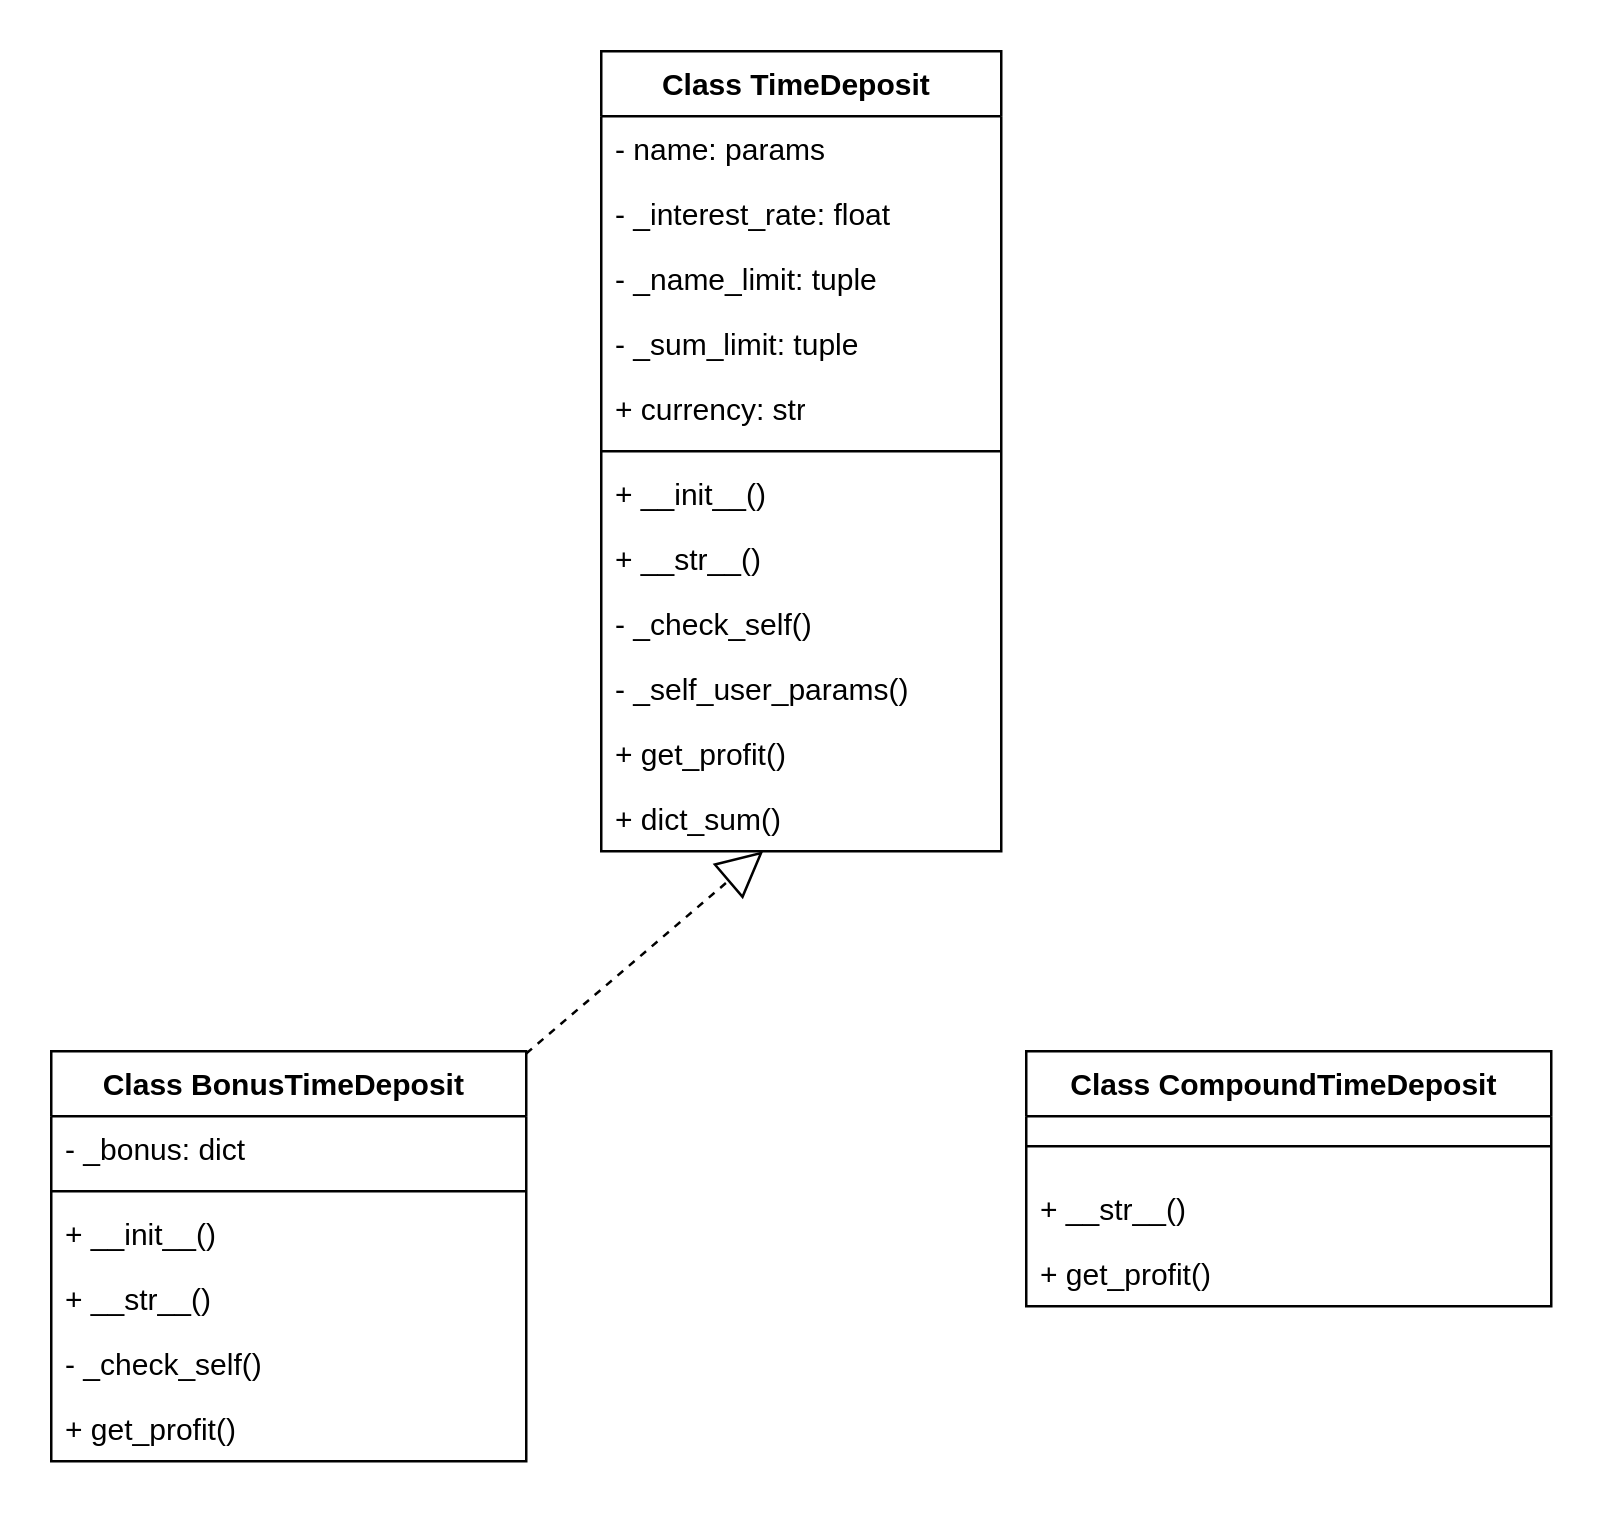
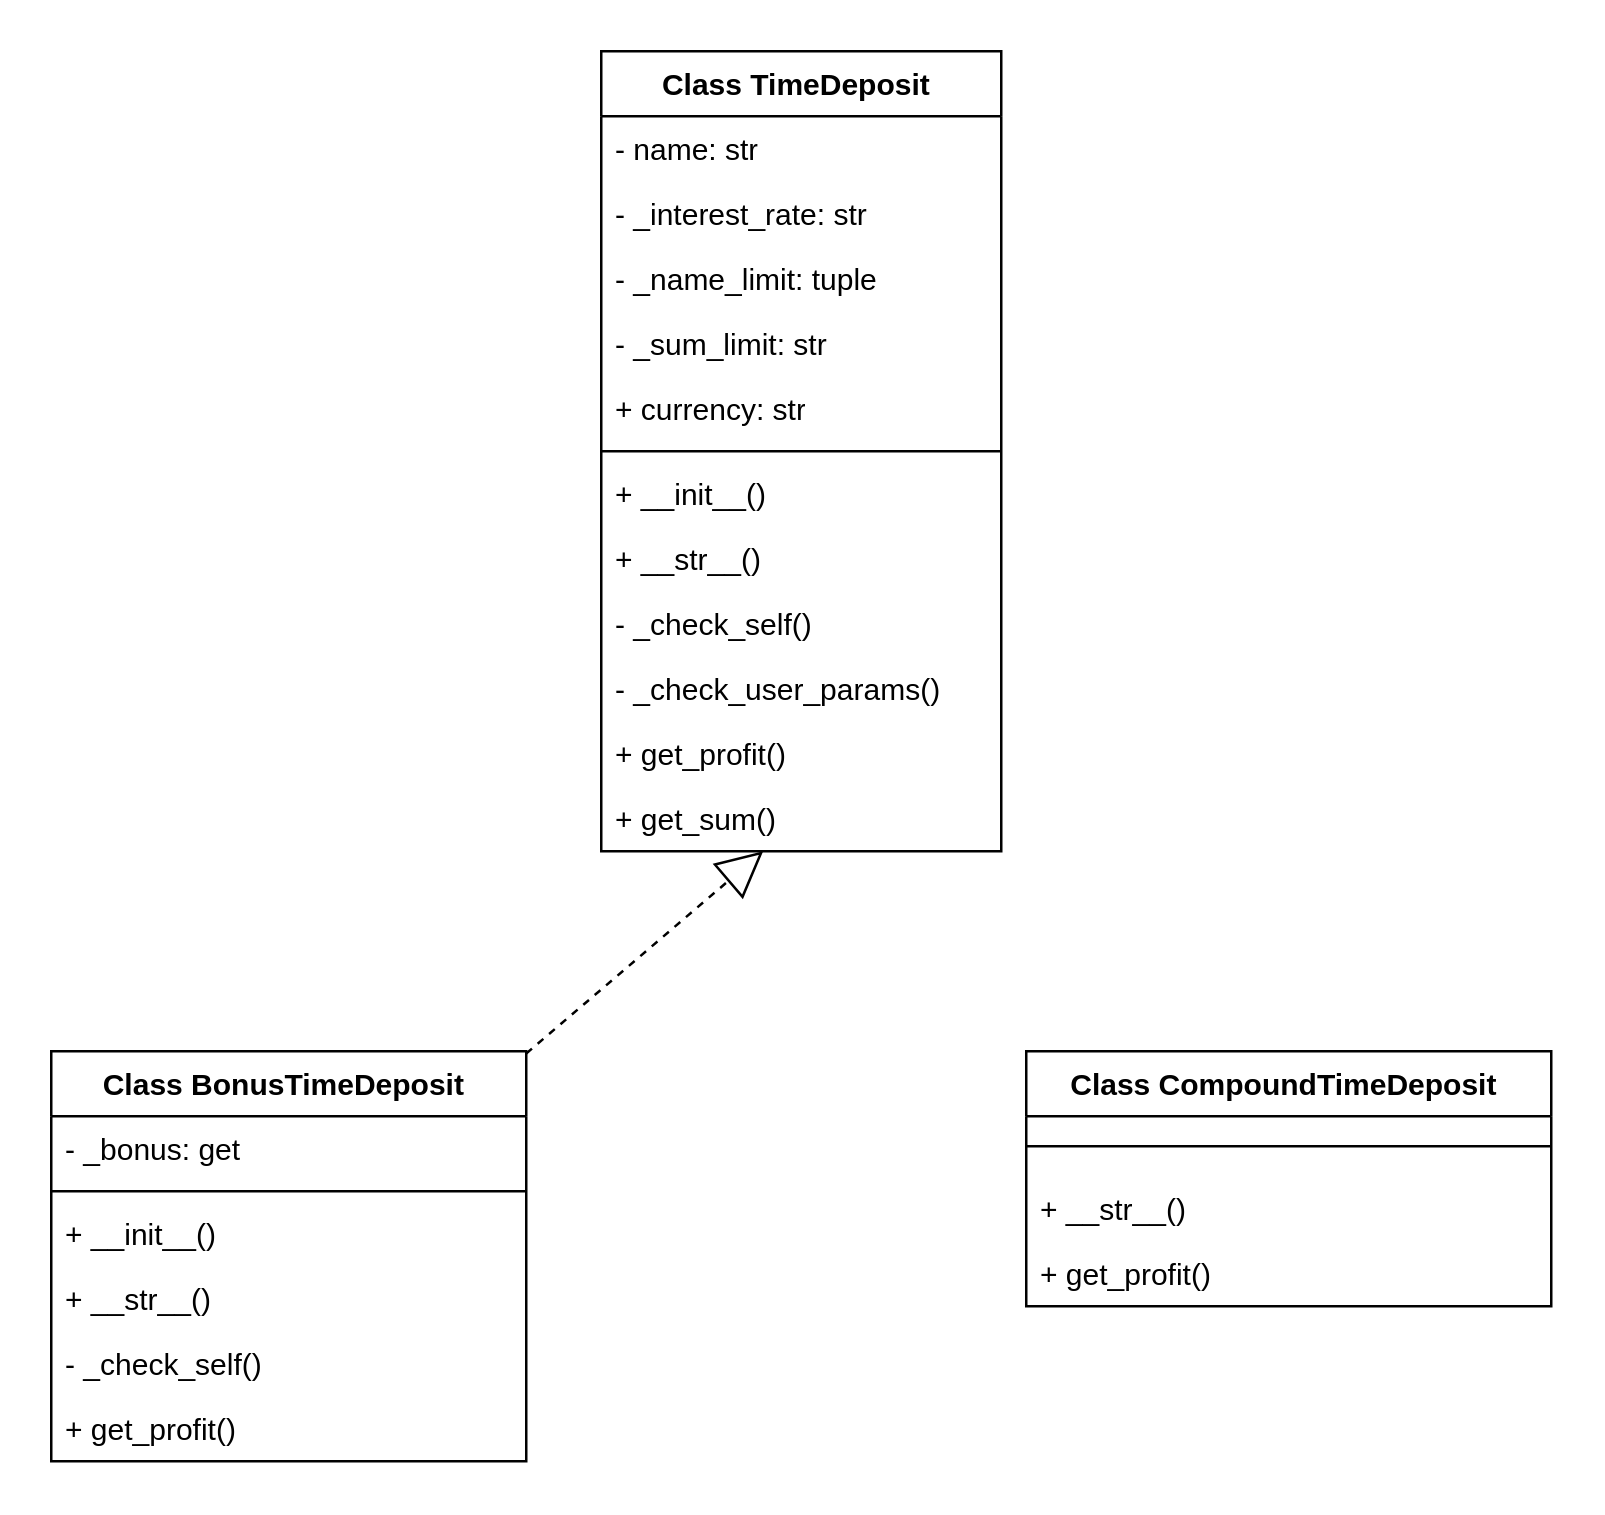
node "- name: params": label "- name: params" -> "- name: str"
node "- _interest_rate: float": label "- _interest_rate: float" -> "- _interest_rate: str"
node "- _sum_limit: tuple": label "- _sum_limit: tuple" -> "- _sum_limit: str"
node "- _self_user_params()": label "- _self_user_params()" -> "- _check_user_params()"
node "+ dict_sum()": label "+ dict_sum()" -> "+ get_sum()"
node "- _bonus: dict": label "- _bonus: dict" -> "- _bonus: get"
